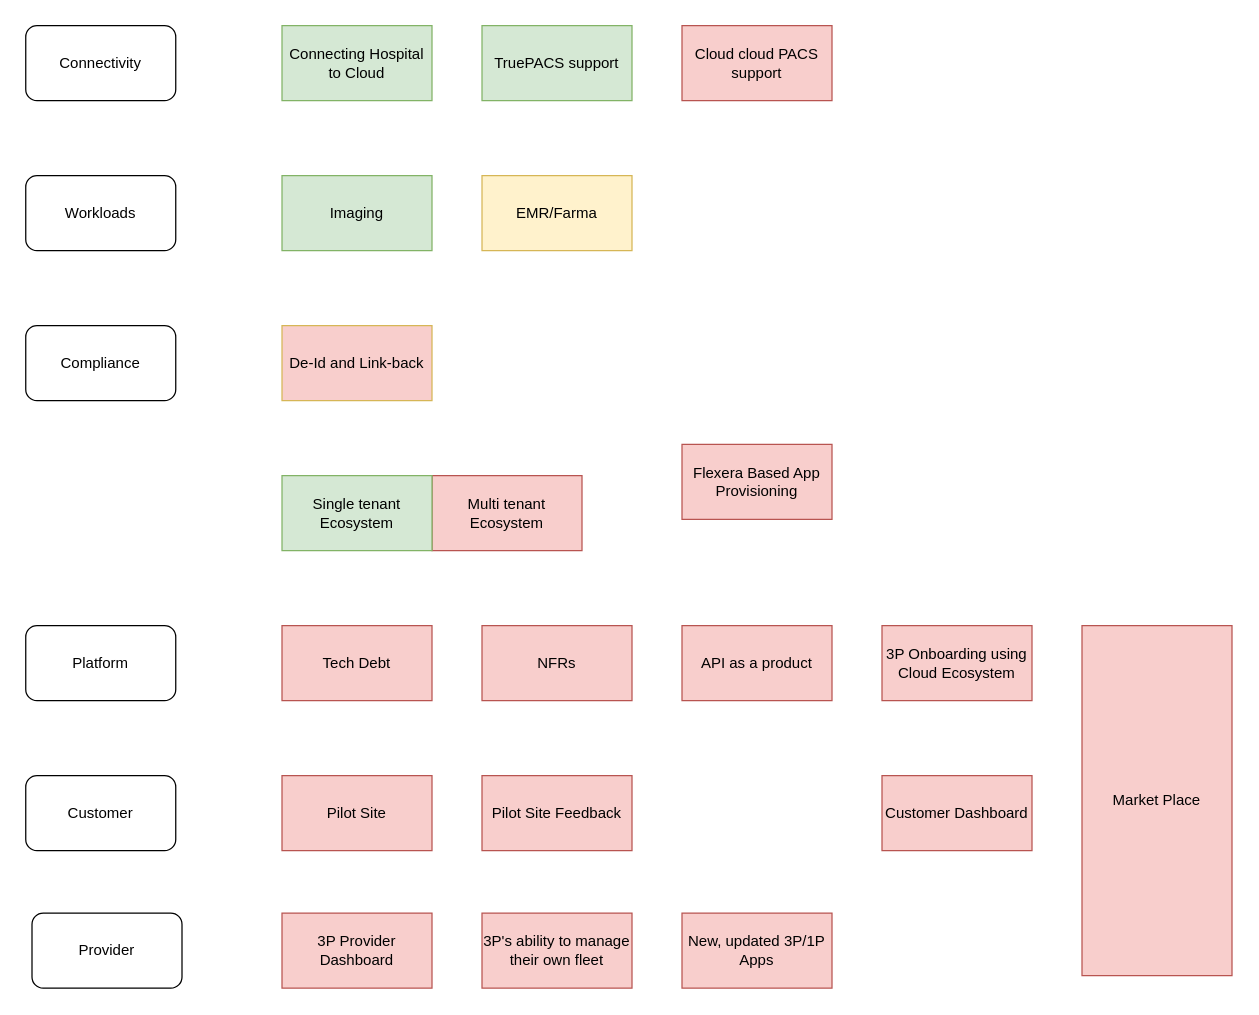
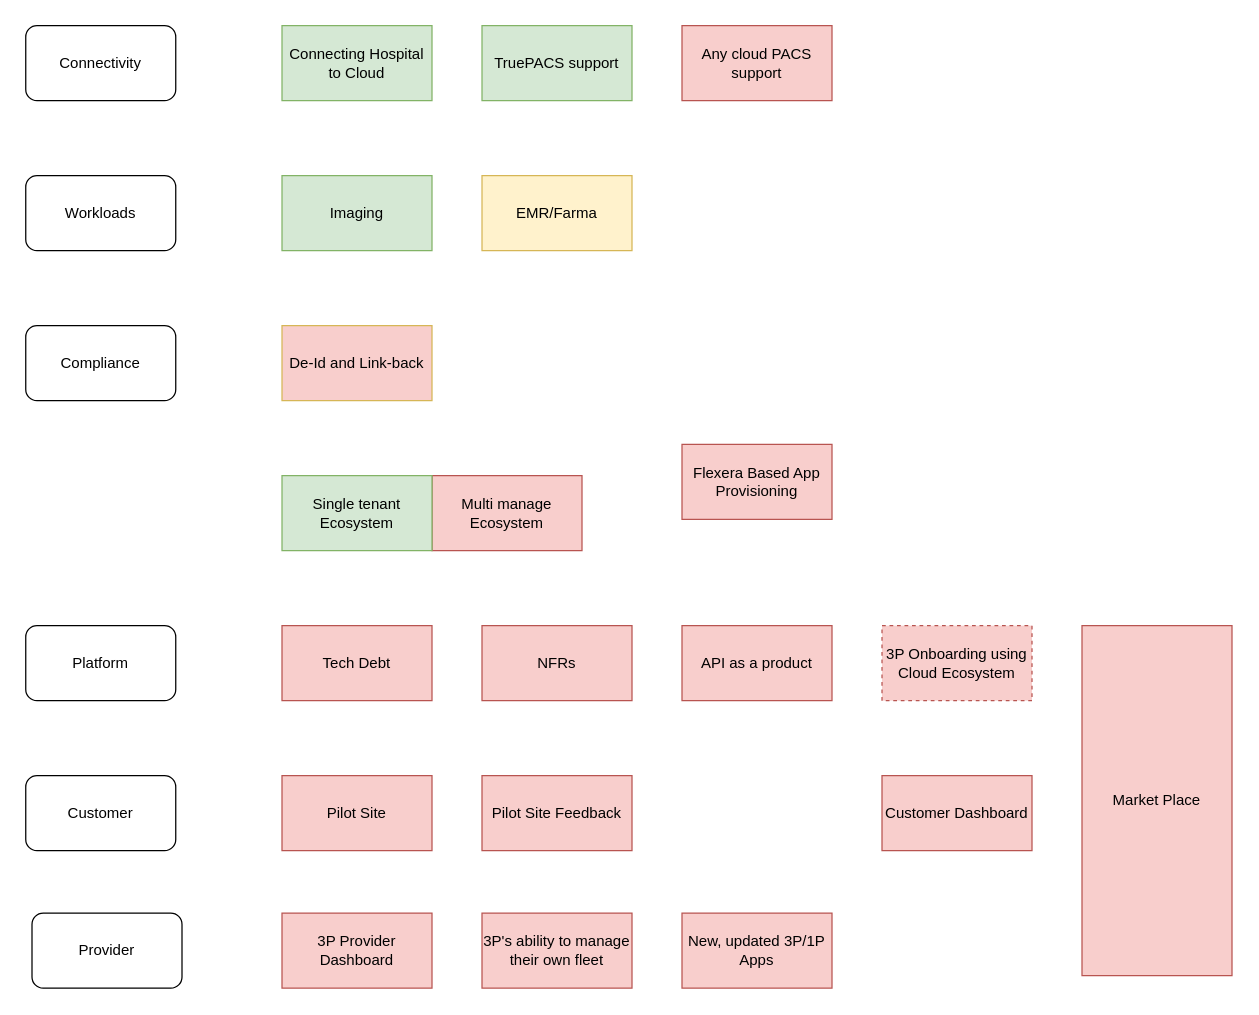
node "Cloud cloud PACS support": label "Cloud cloud PACS support" -> "Any cloud PACS support"
node "Multi tenant Ecosystem": label "Multi tenant Ecosystem" -> "Multi manage Ecosystem"
node "3P Onboarding using Cloud Ecosystem": style solid -> dashed
